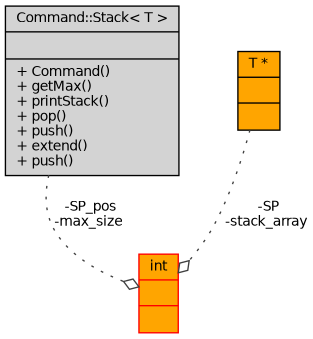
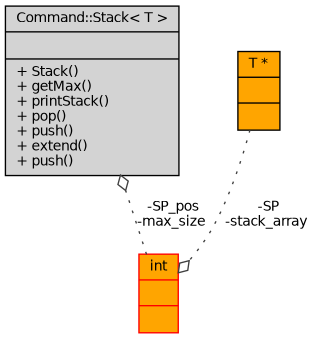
node "Command::Stack< T >": text "+ Command()" -> "+ Stack()"
edge "Command::Stack< T >" -> "int": reversed
